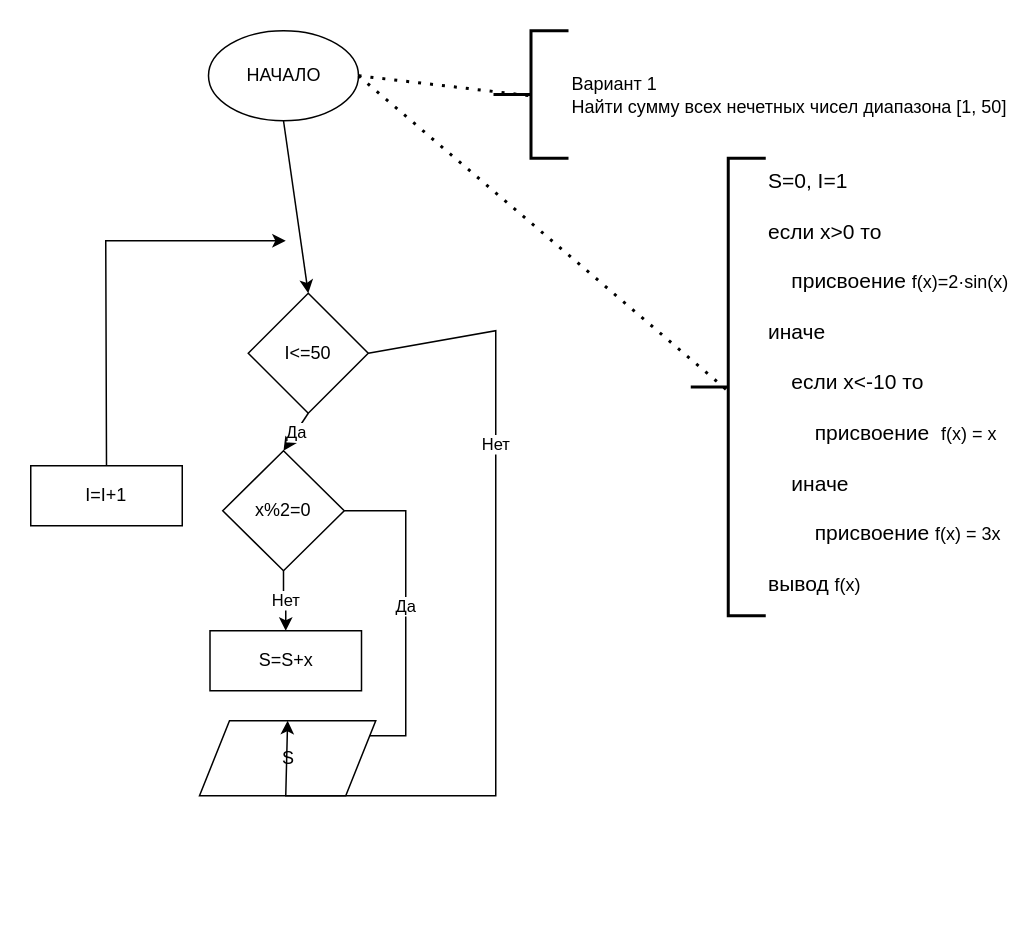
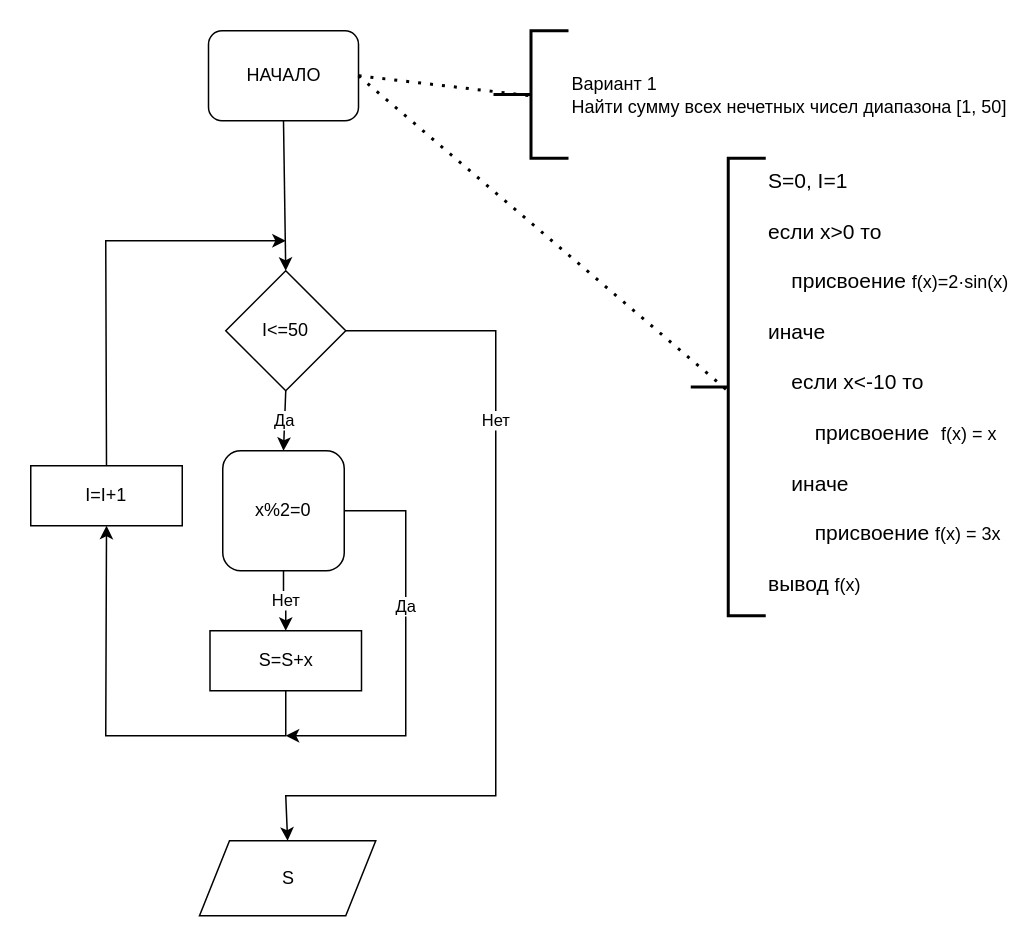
node "НАЧАЛО": shape ellipse -> rounded rectangle
node "I<=50": moved (308, 353) -> (286, 331)
node "x%2=0": shape diamond -> rounded rectangle
edge "S=S+x" -> "I=I+1": added
node "S": moved (288, 758) -> (288, 878)
